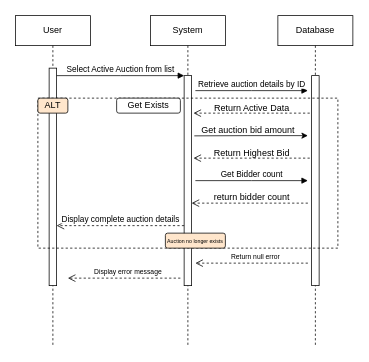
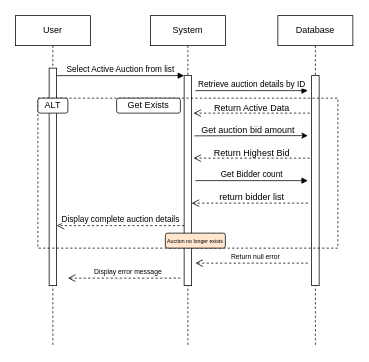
node "ALT": fillcolor #ffe6cc -> #ffffff
node "return bidder count": label "return bidder count" -> "return bidder list"
